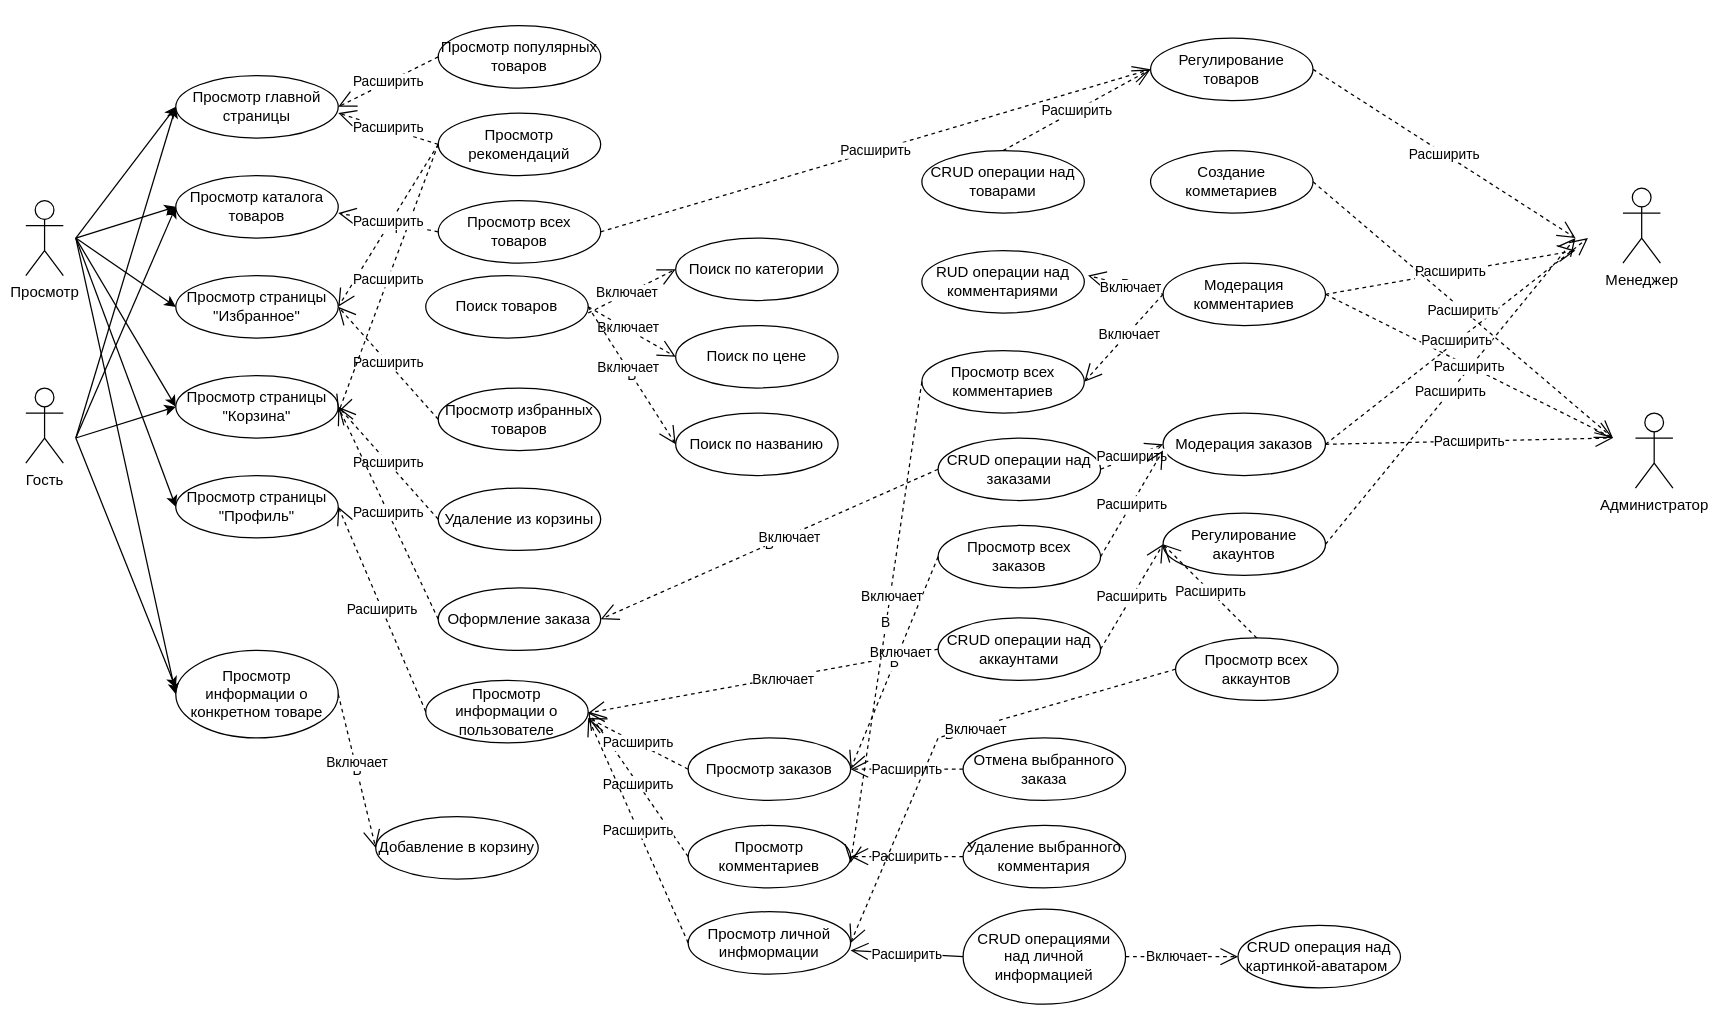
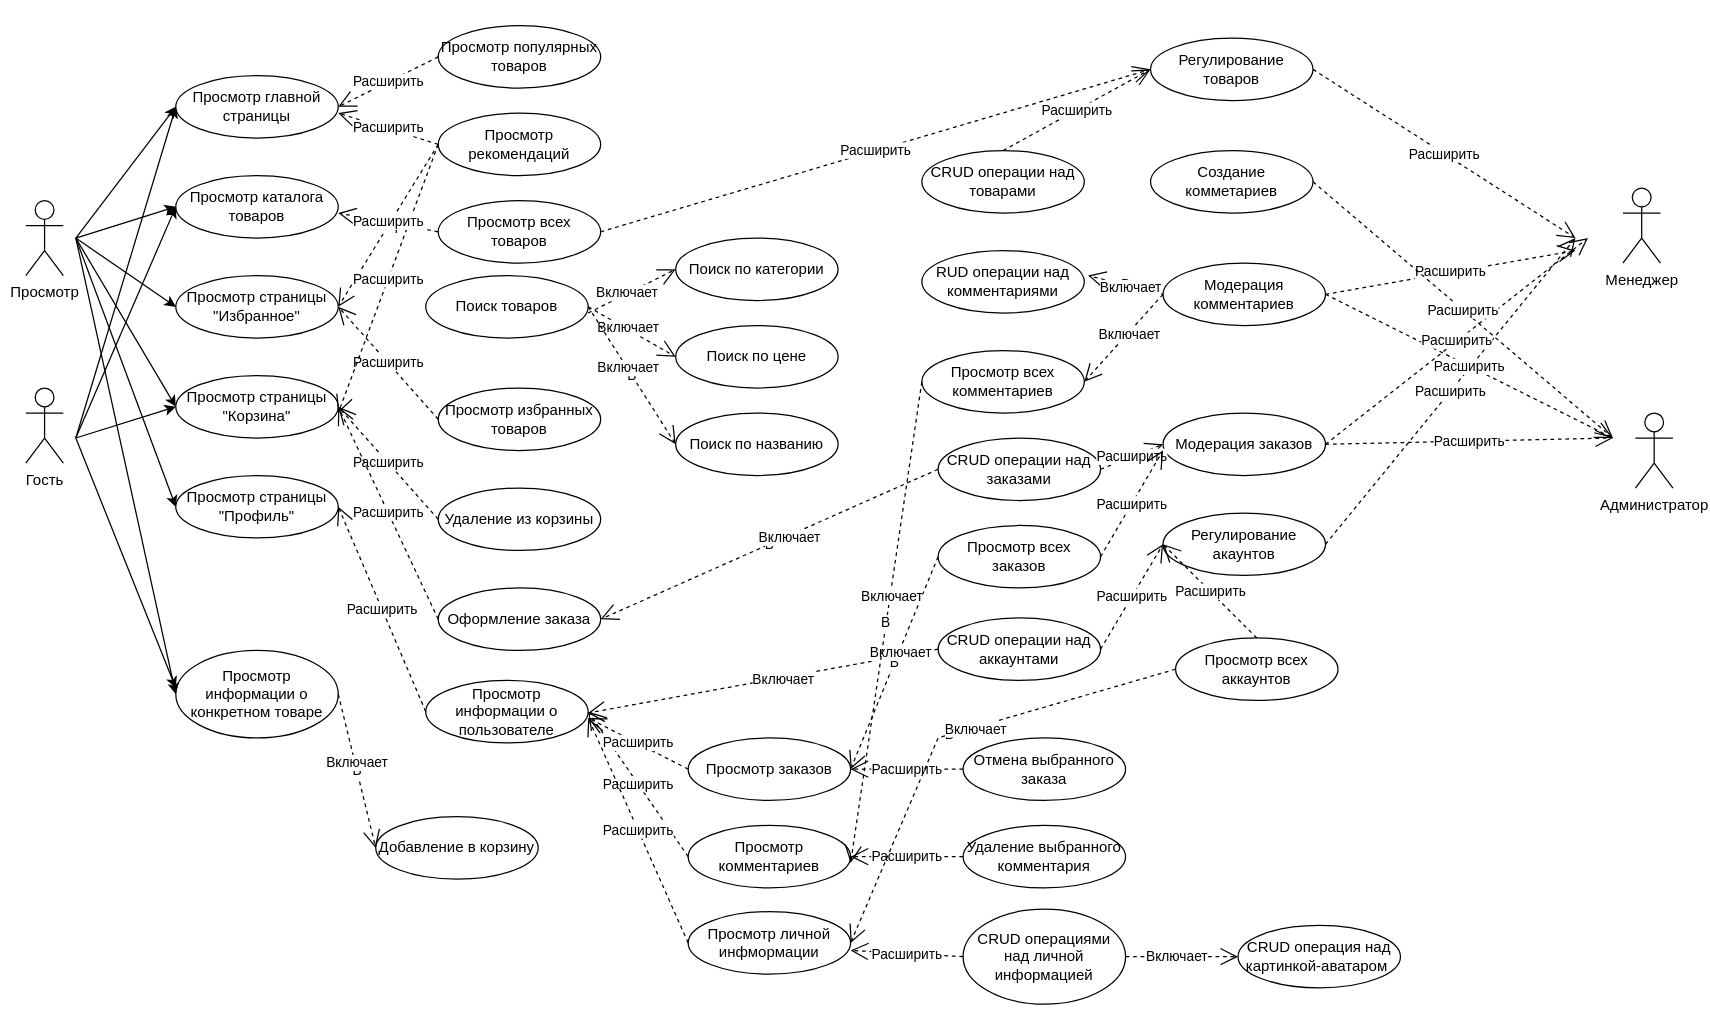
edge "CRUD операциями над личной информацией" -> "Просмотр личной инфмормации": style solid -> dashed
